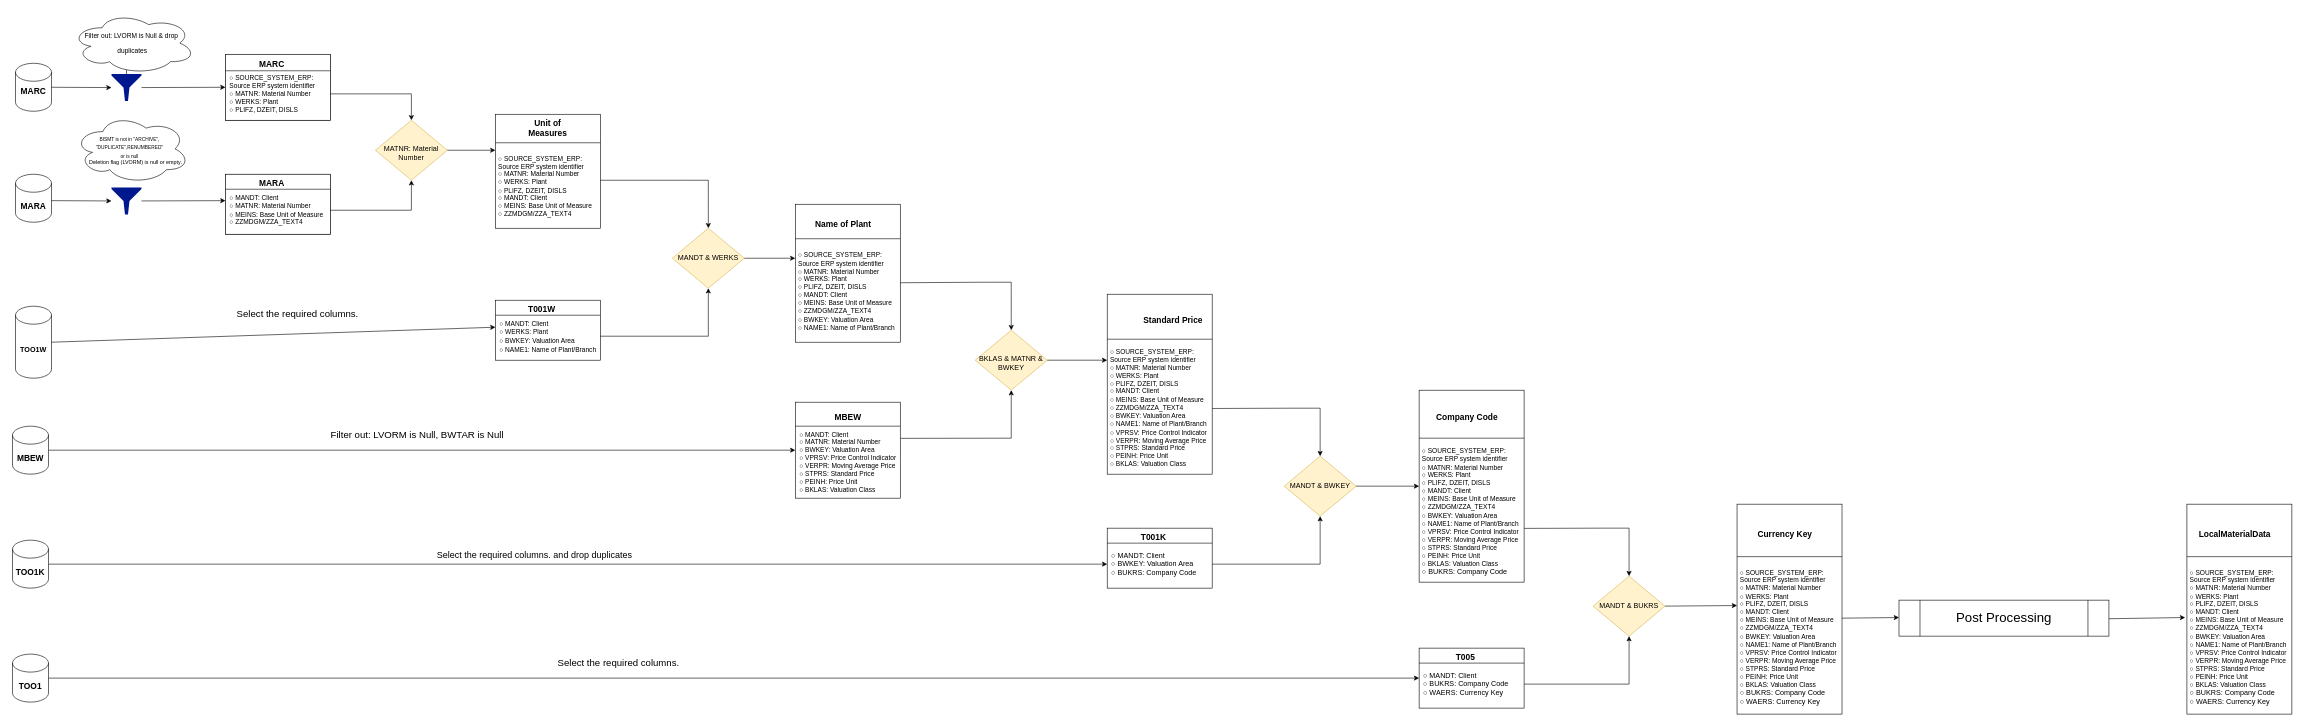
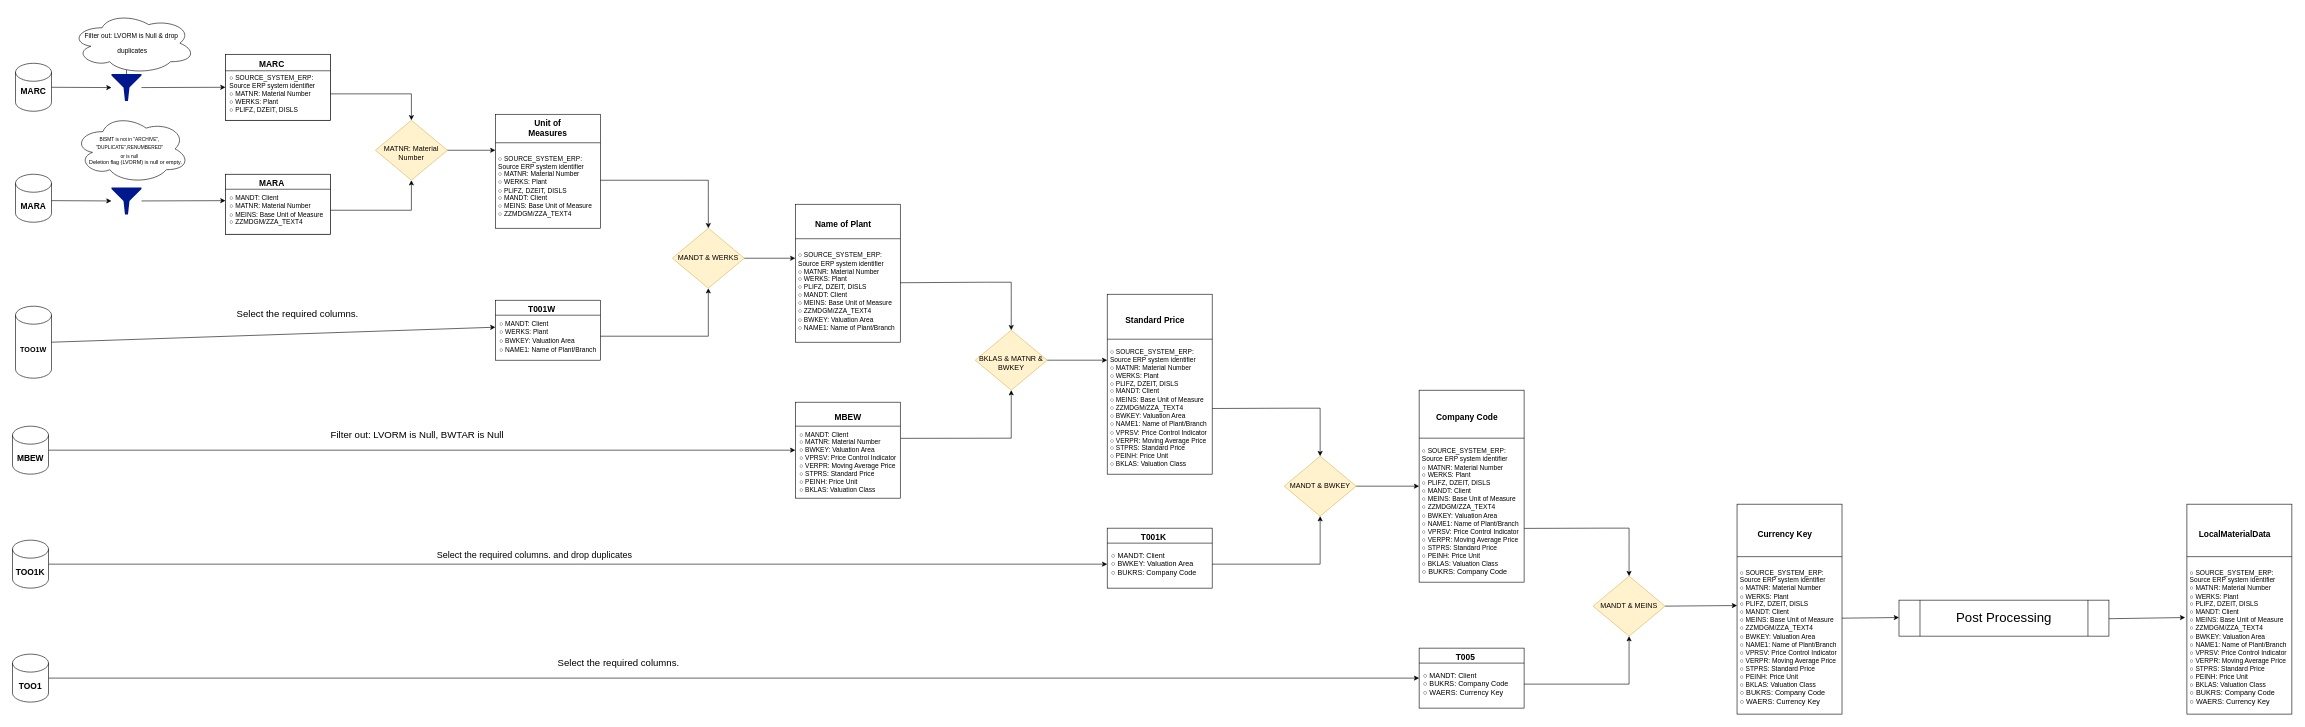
node "Standard Price": moved (1173, 320) -> (1155, 320)
node "MANDT & BUKRS": label "MANDT & BUKRS" -> "MANDT & MEINS"
